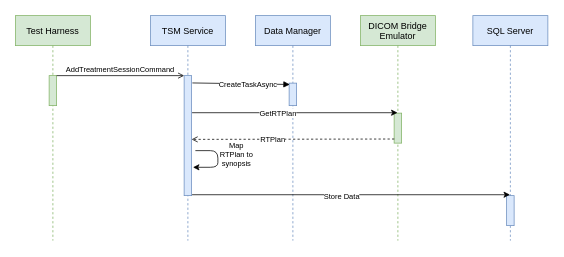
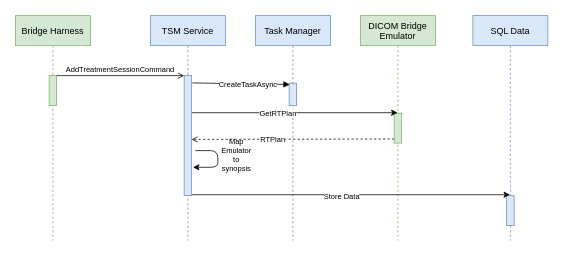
node "Test Harness": label "Test Harness" -> "Bridge Harness"
node "Data Manager": label "Data Manager" -> "Task Manager"
node "SQL Server": label "SQL Server" -> "SQL Data"
node "Map RTPlan to synopsis": label "Map RTPlan to synopsis" -> "Map Emulator to synopsis"
